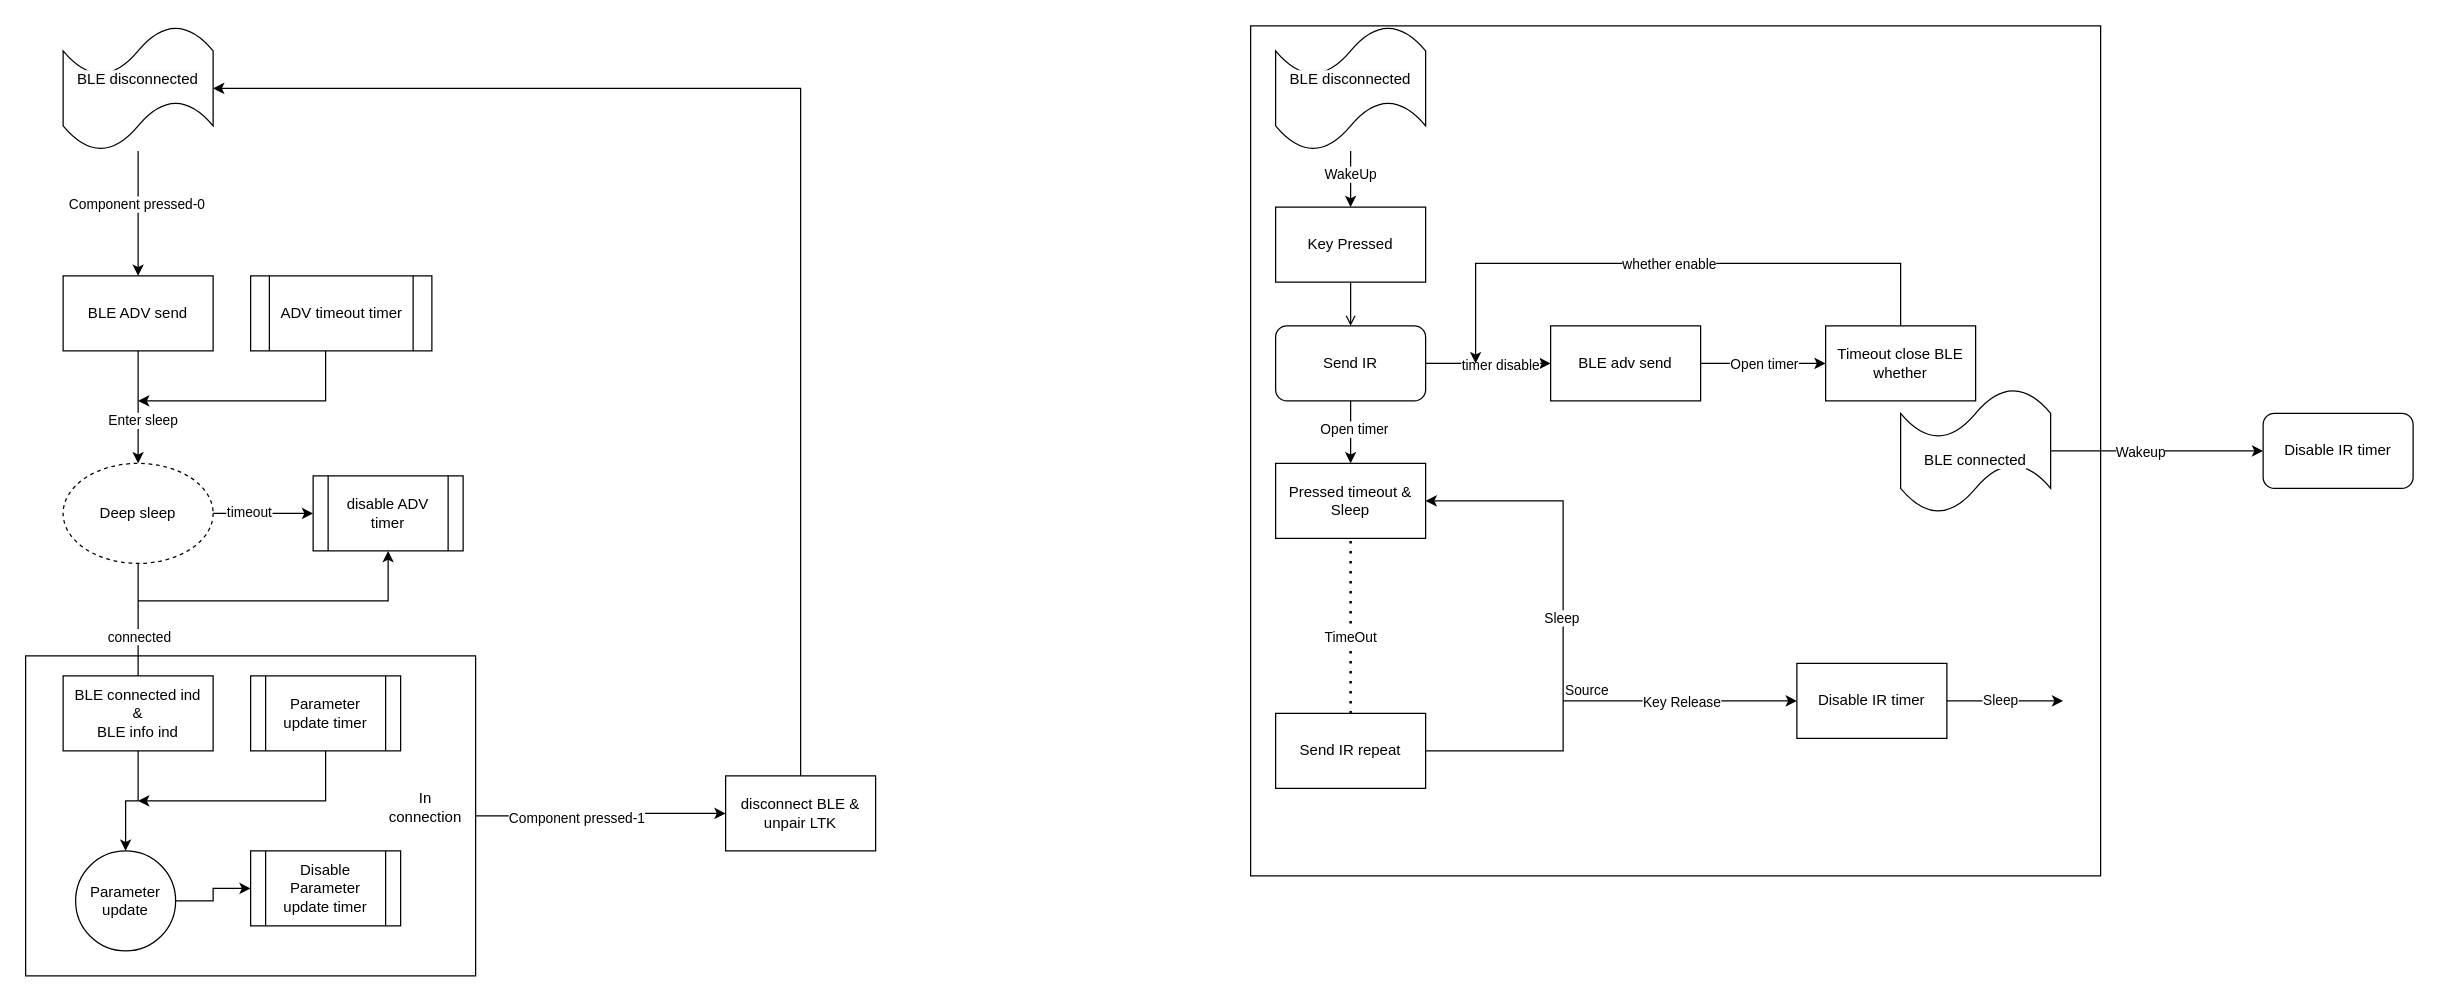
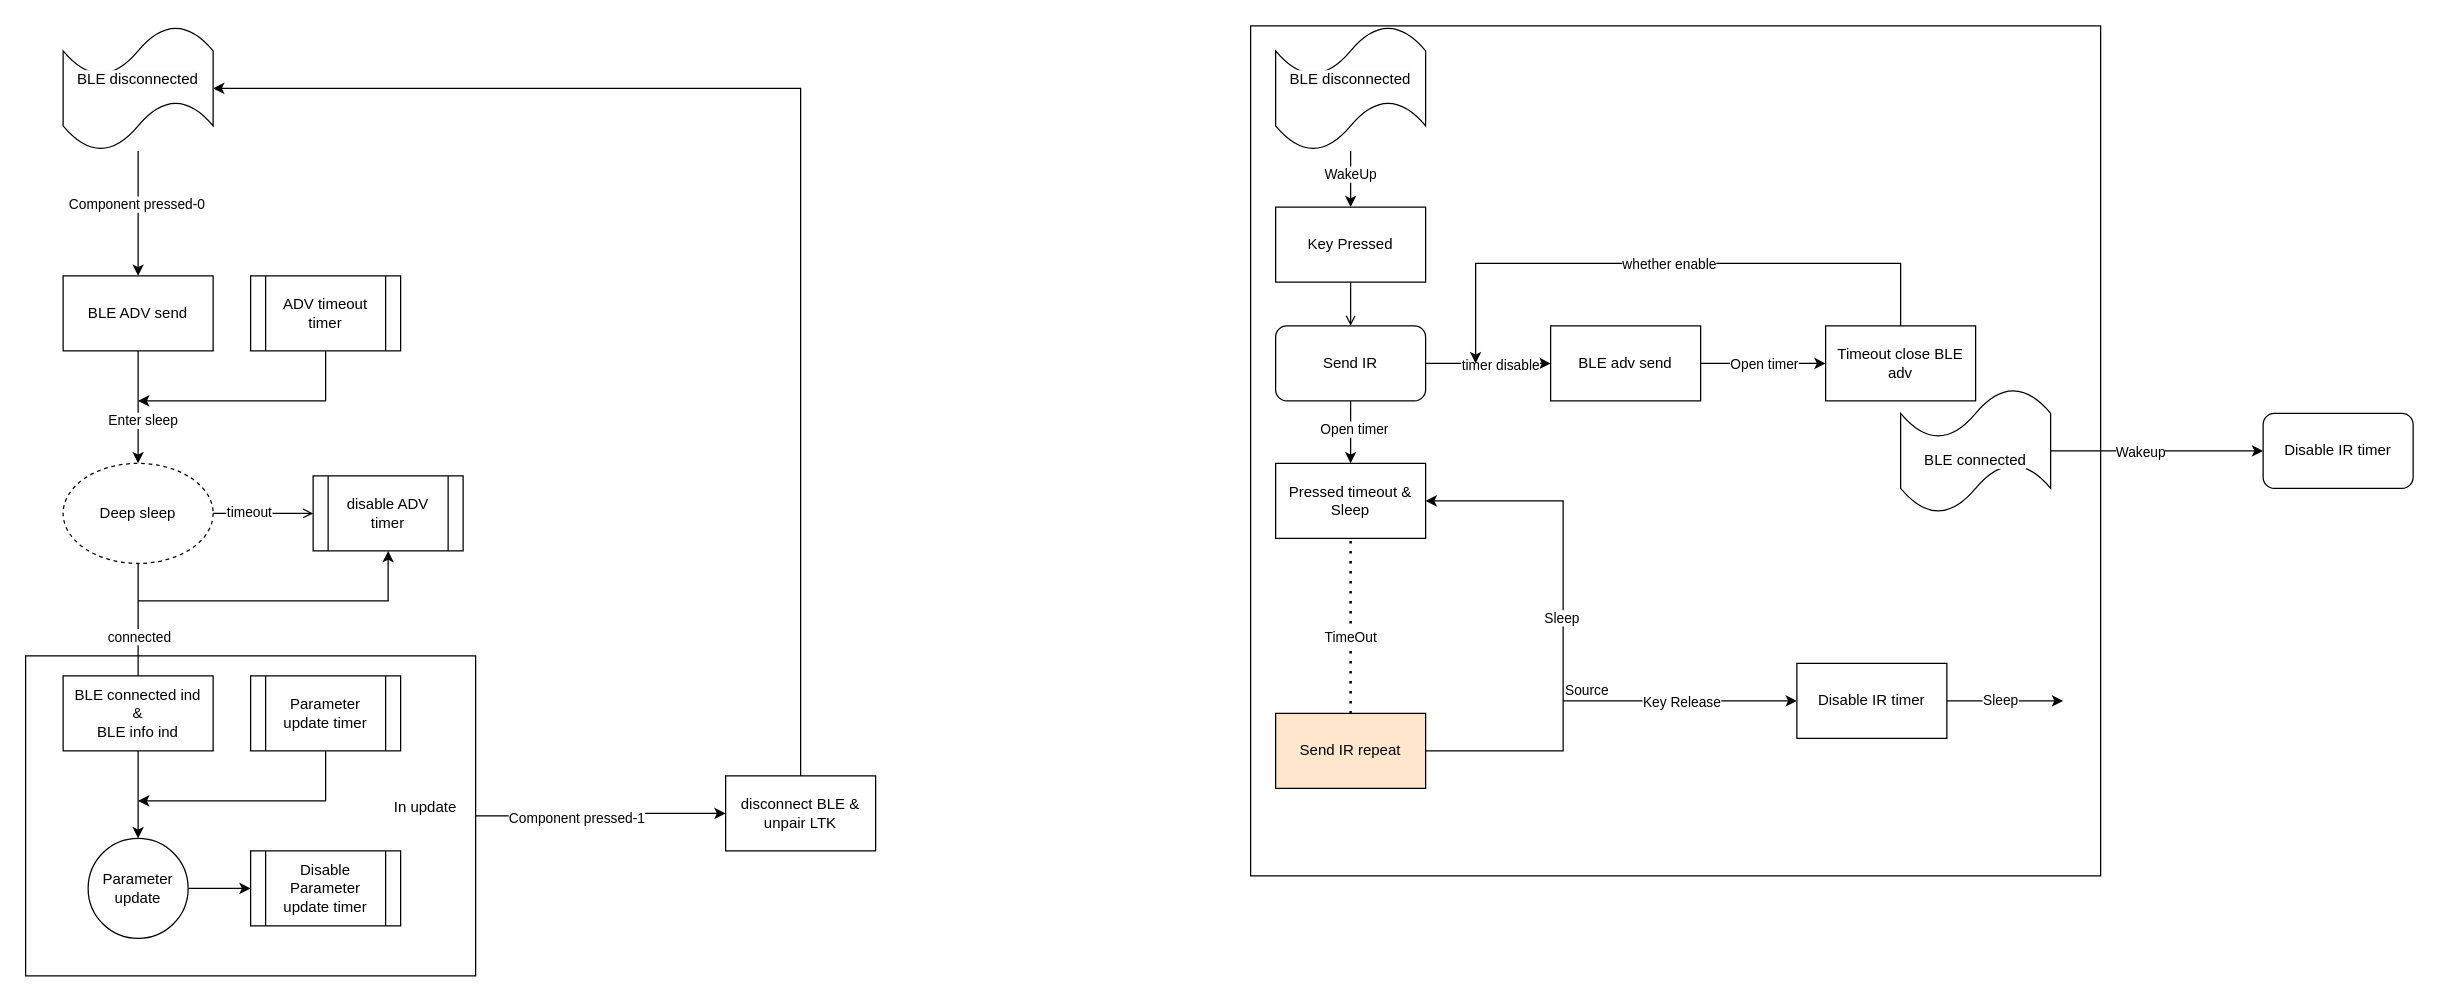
node "ADV timeout timer": size 181x75 -> 150x75
node "Timeout close BLE whether": label "Timeout close BLE whether" -> "Timeout close BLE adv"
edge "Deep sleep" -> "disable ADV timer": arrowhead classic -> open
node "Send IR repeat": fillcolor #ffffff -> #ffe6cc
node "In connection": label "In connection" -> "In update"
node "Parameter update": moved (126, 901) -> (138, 888)
